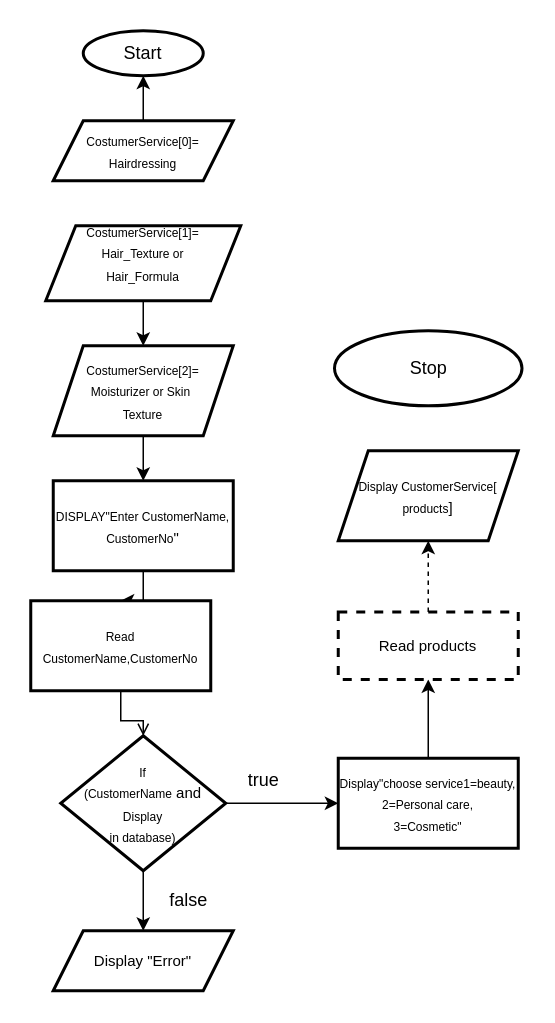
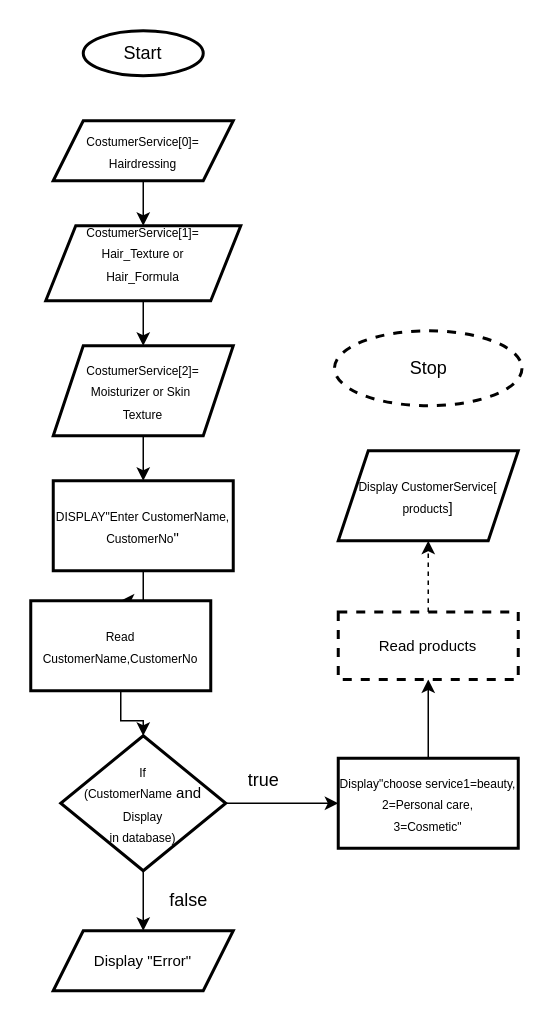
edge "CostumerService[0]= Hairdressing" -> "Start": now "CostumerService[0]= Hairdressing" -> "CostumerService[1]= Hair_Texture or Hair_Formula"
node "Stop": style solid -> dashed
edge "Read CustomerName,CustomerNo" -> "If (CustomerName and Display in database)": arrowhead open -> classic
